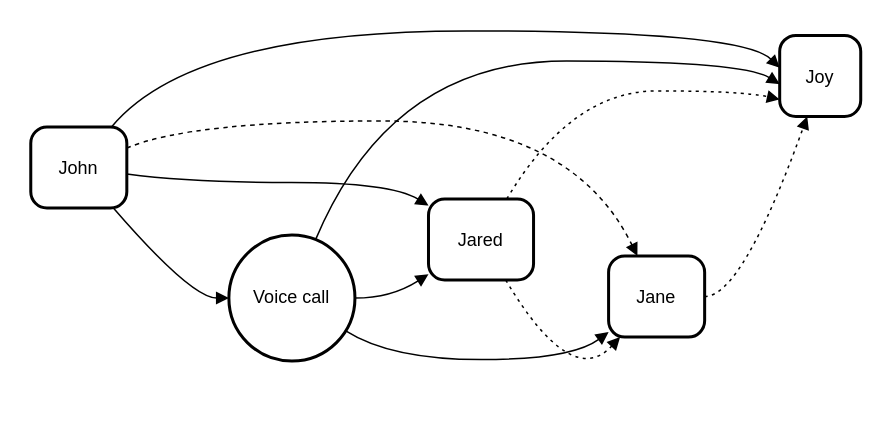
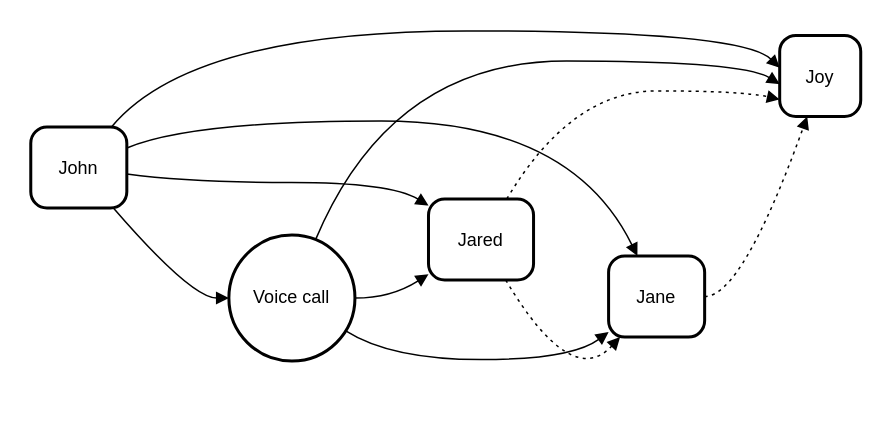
edge "John" -> "Jane": style dashed -> solid
